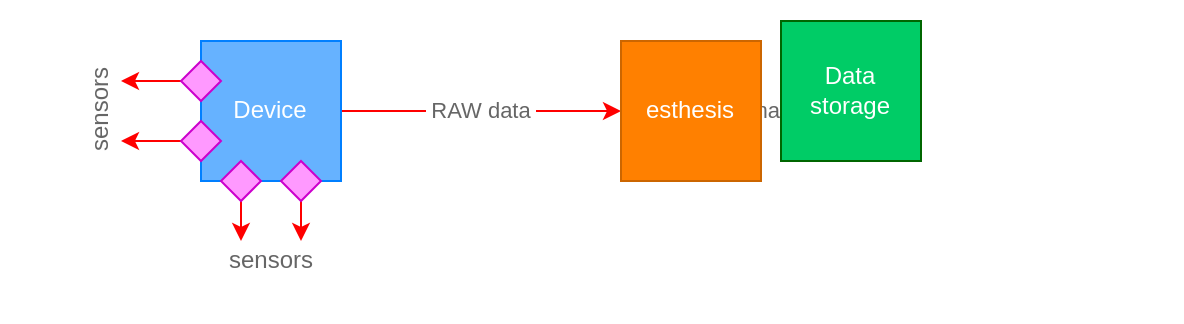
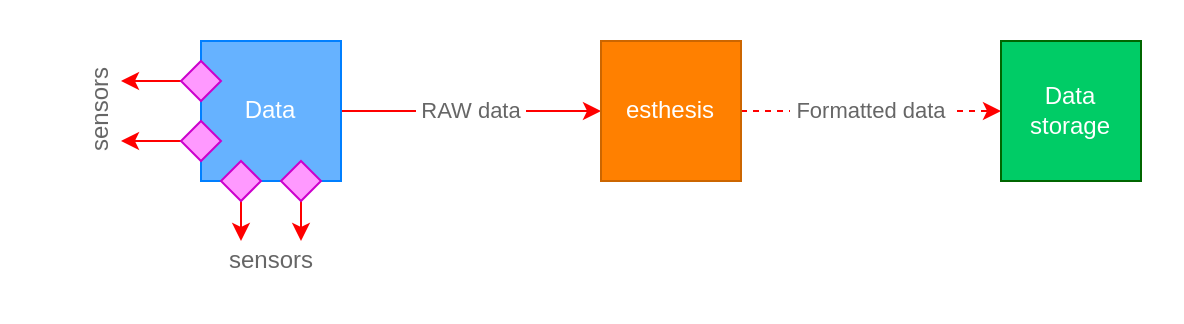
node "Data storage": moved (851, 91) -> (1071, 111)
node "Device": label "Device" -> "Data"
node "esthesis": moved (691, 111) -> (671, 111)
